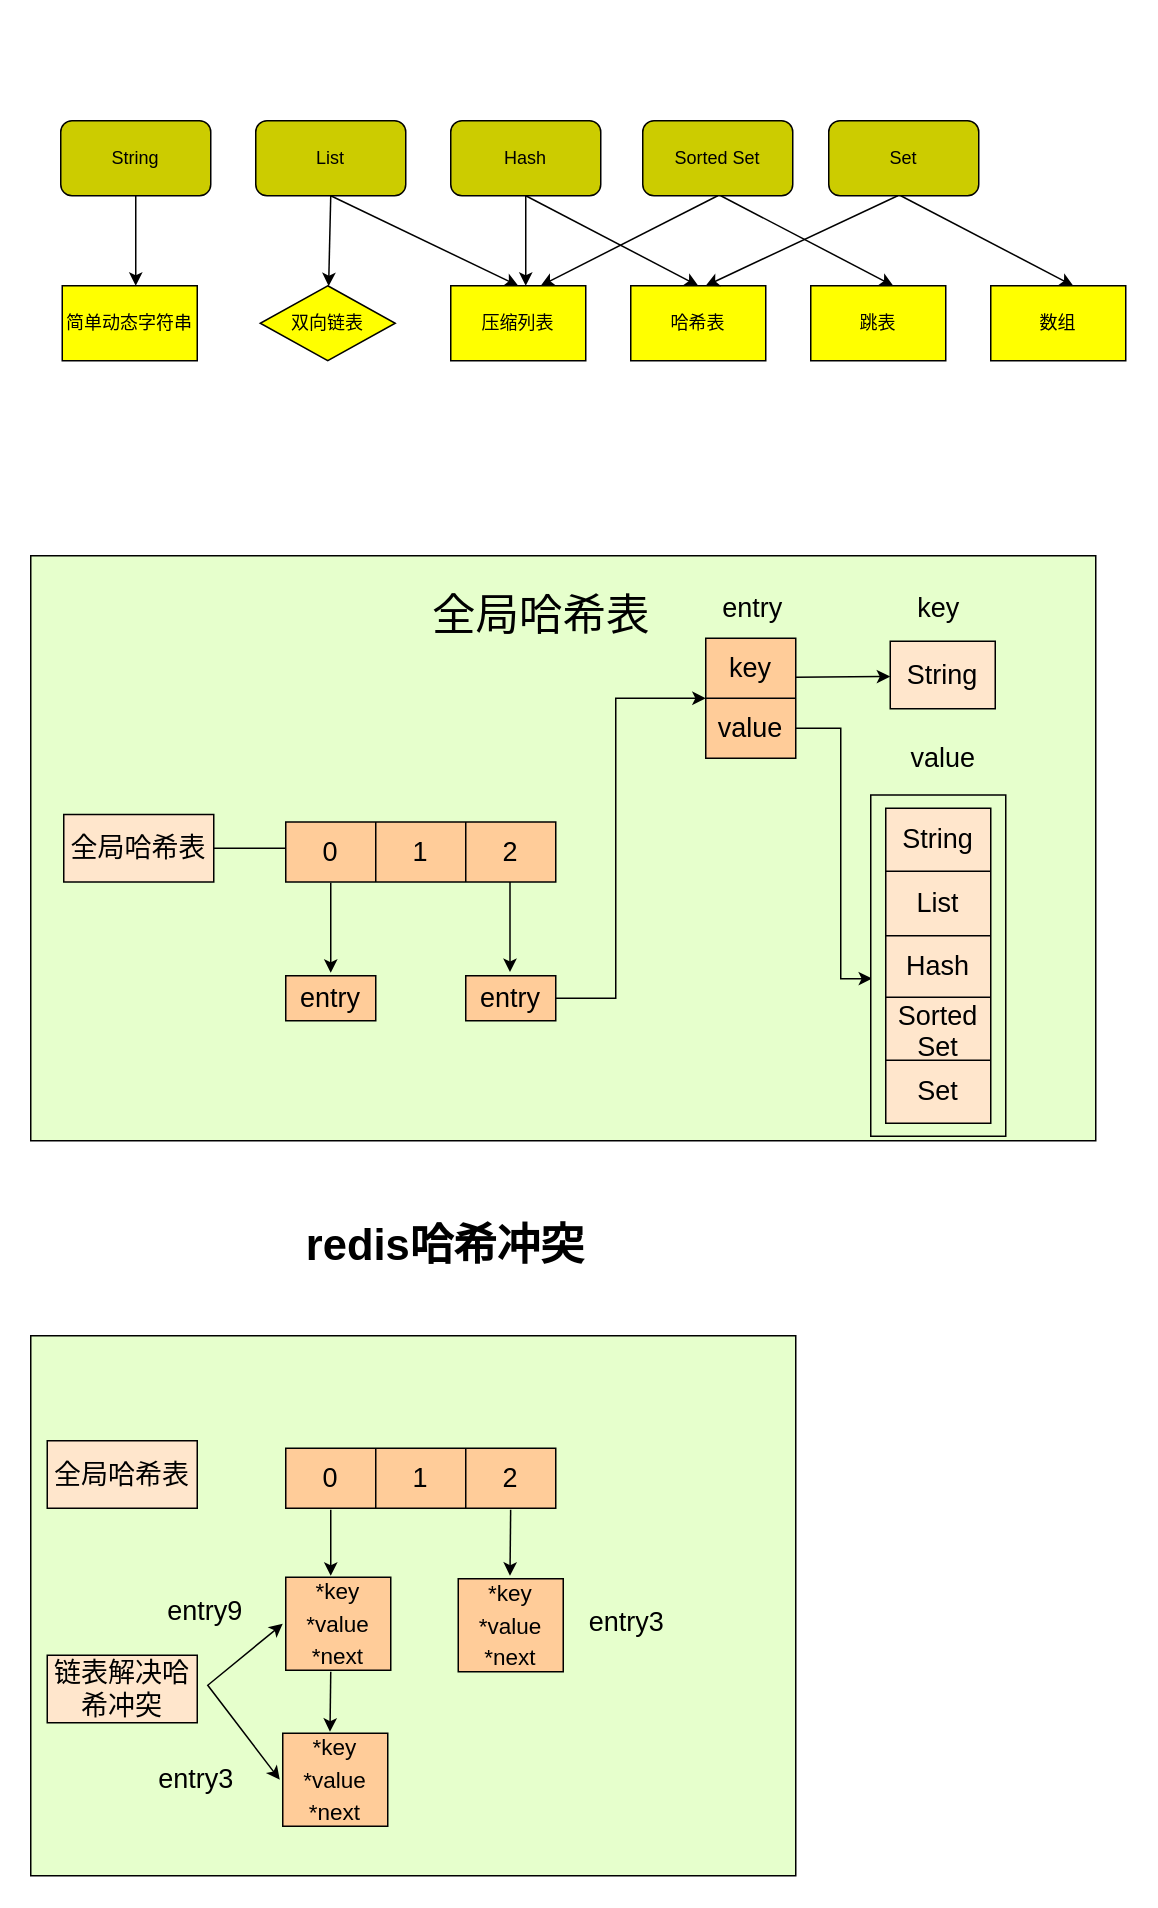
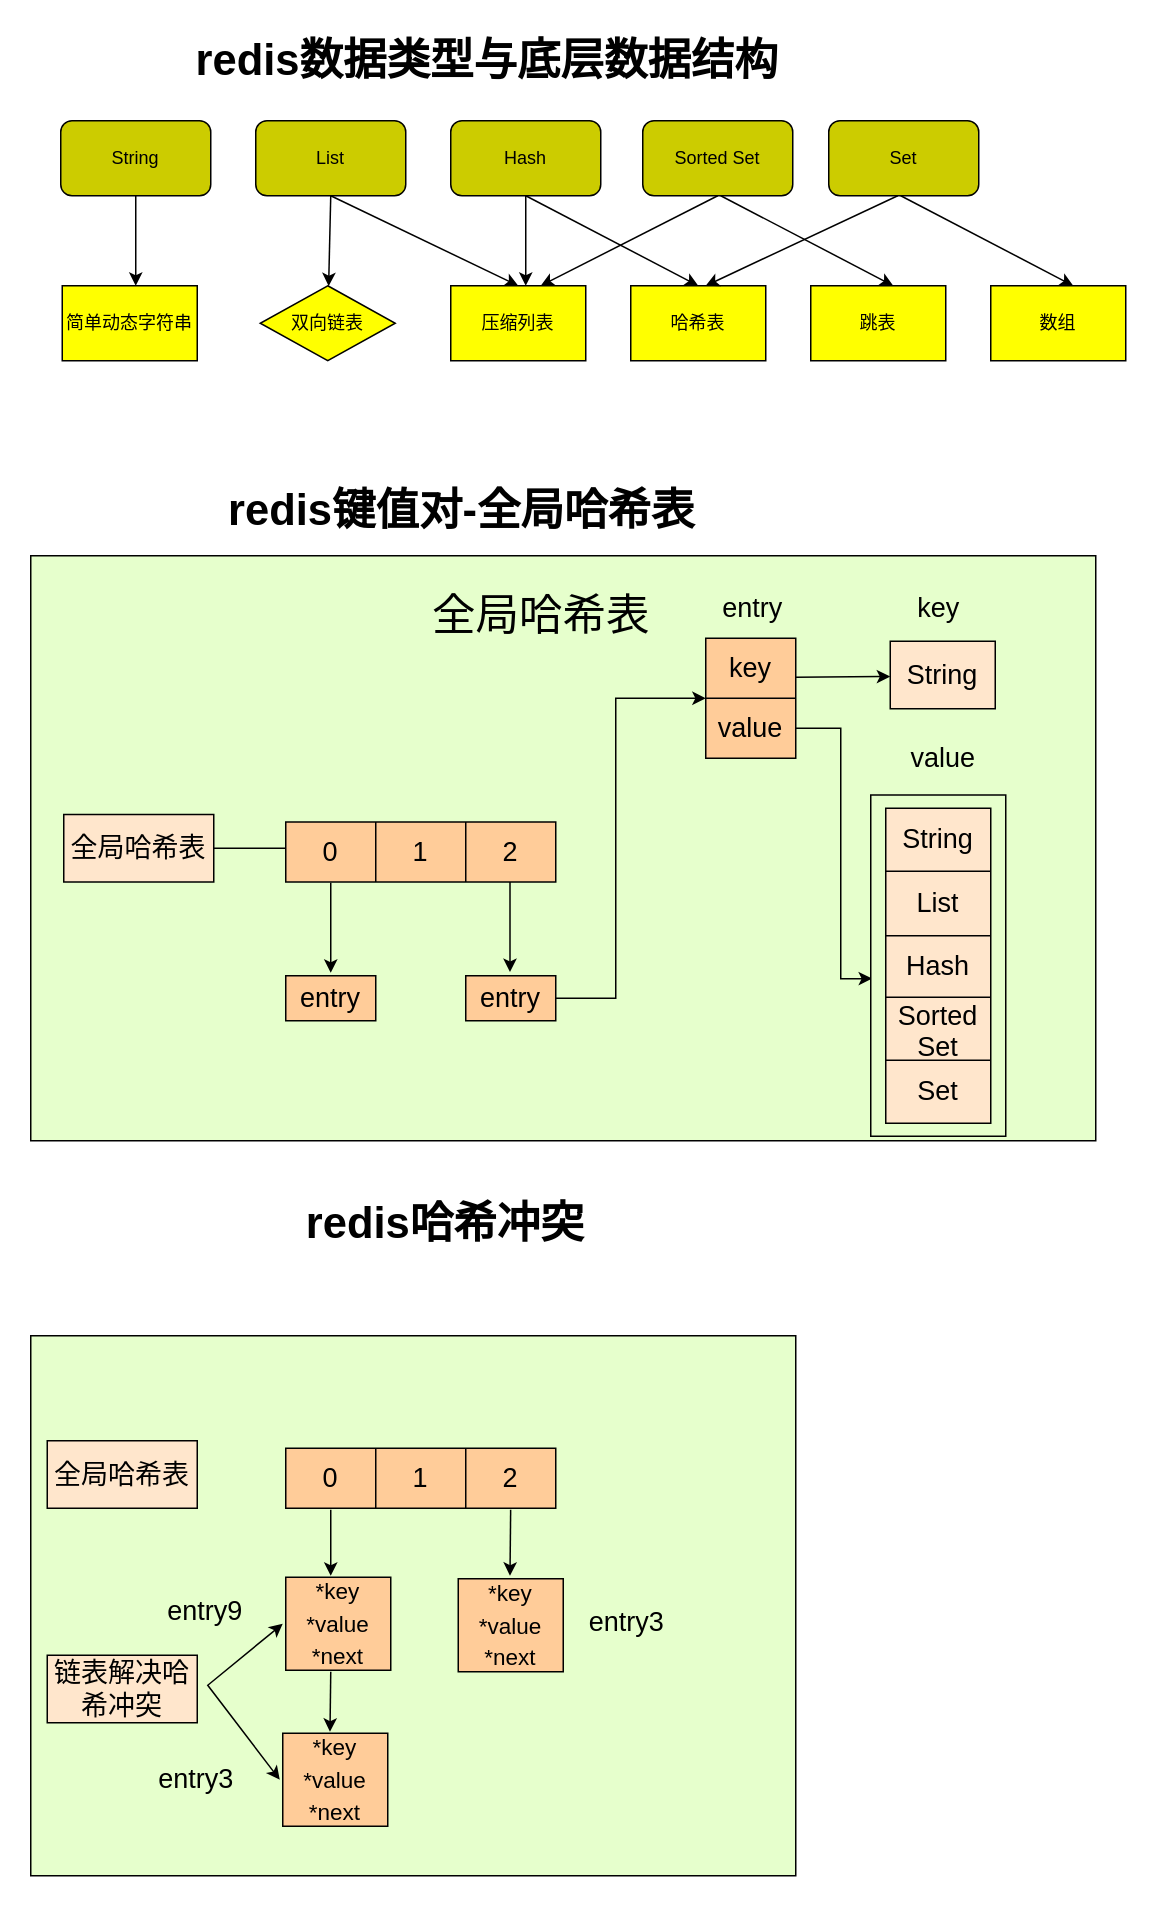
node "redis数据类型与底层数据结构": added
node "redis键值对-全局哈希表": added
node "redis哈希冲突": moved (445, 1246) -> (445, 1223)
